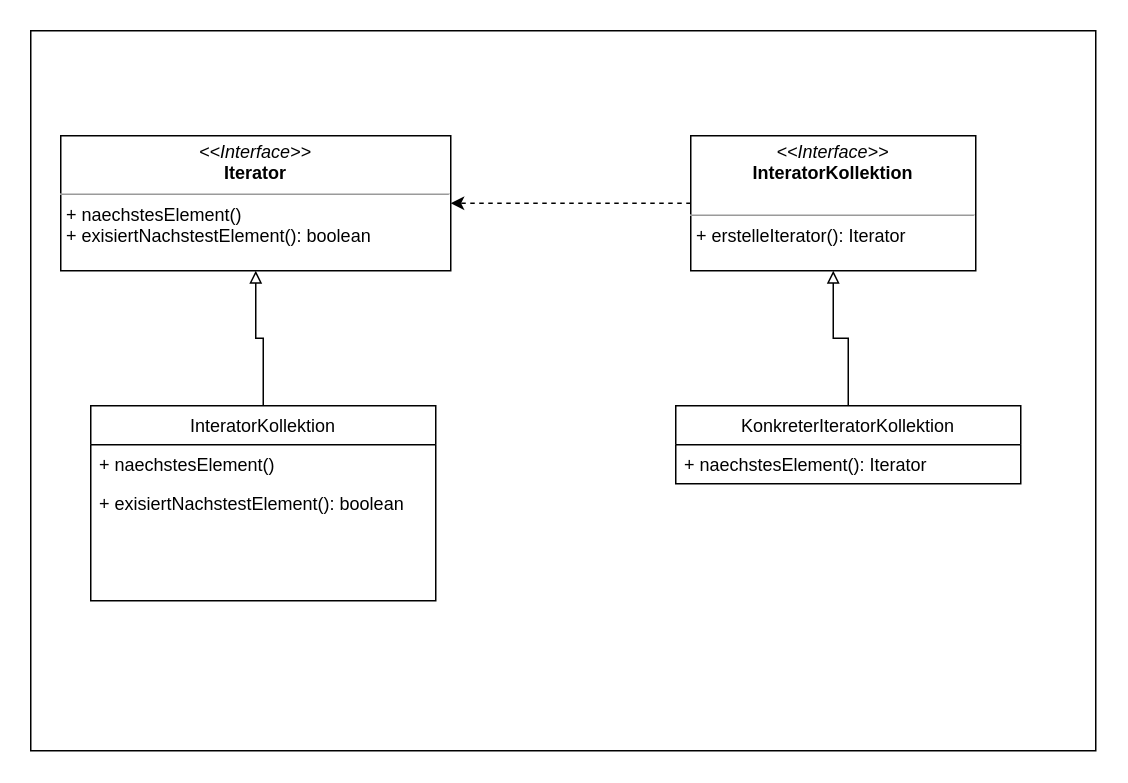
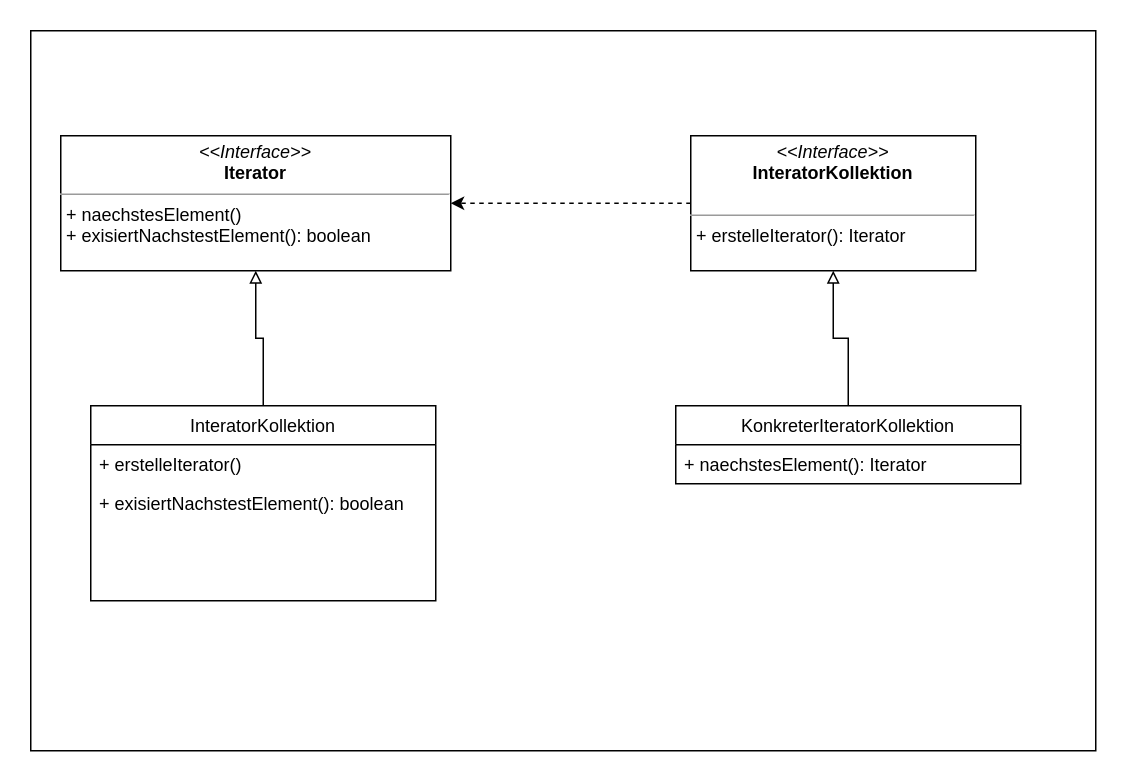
node "+ naechstesElement()": label "+ naechstesElement()" -> "+ erstelleIterator()"
